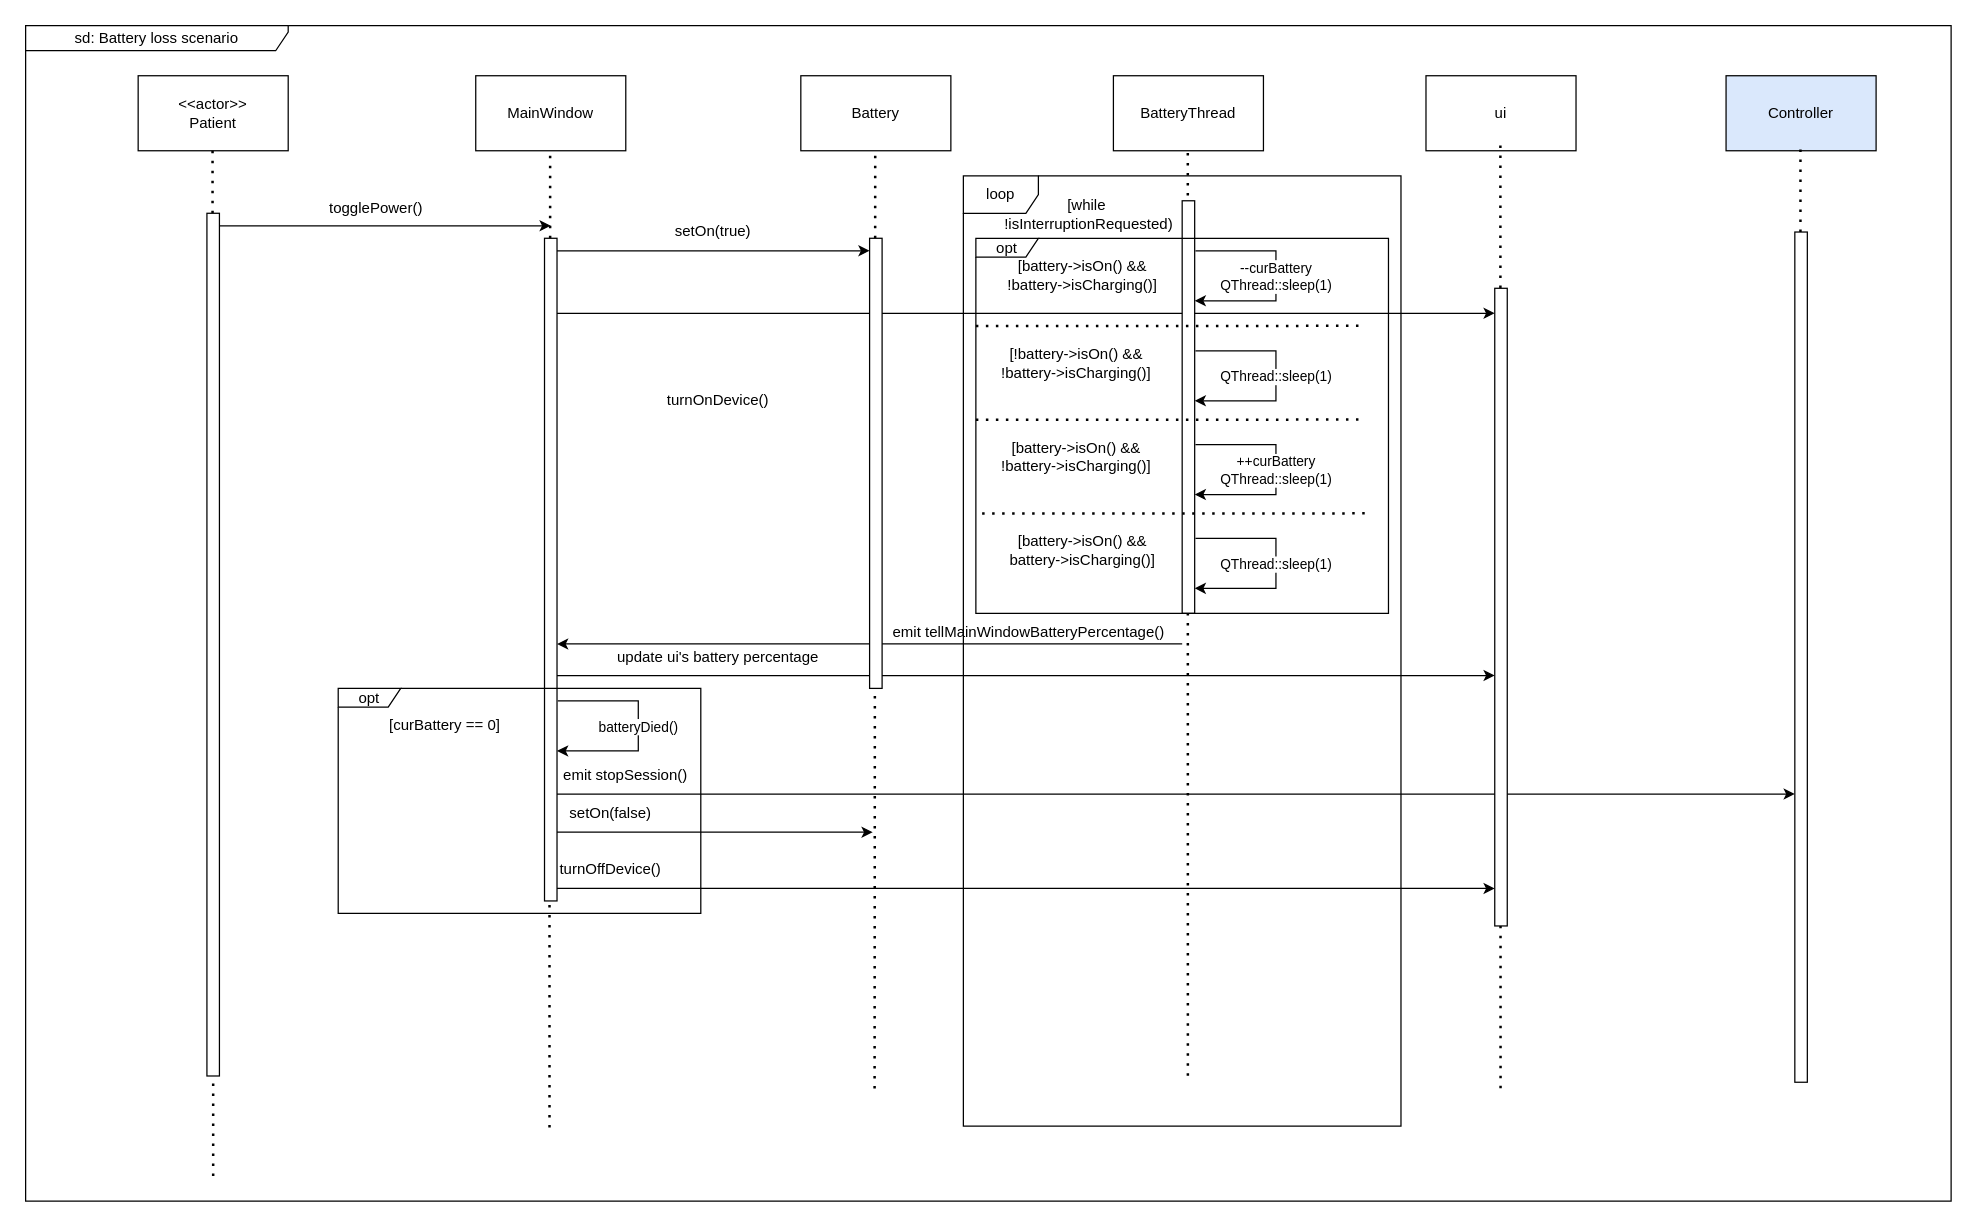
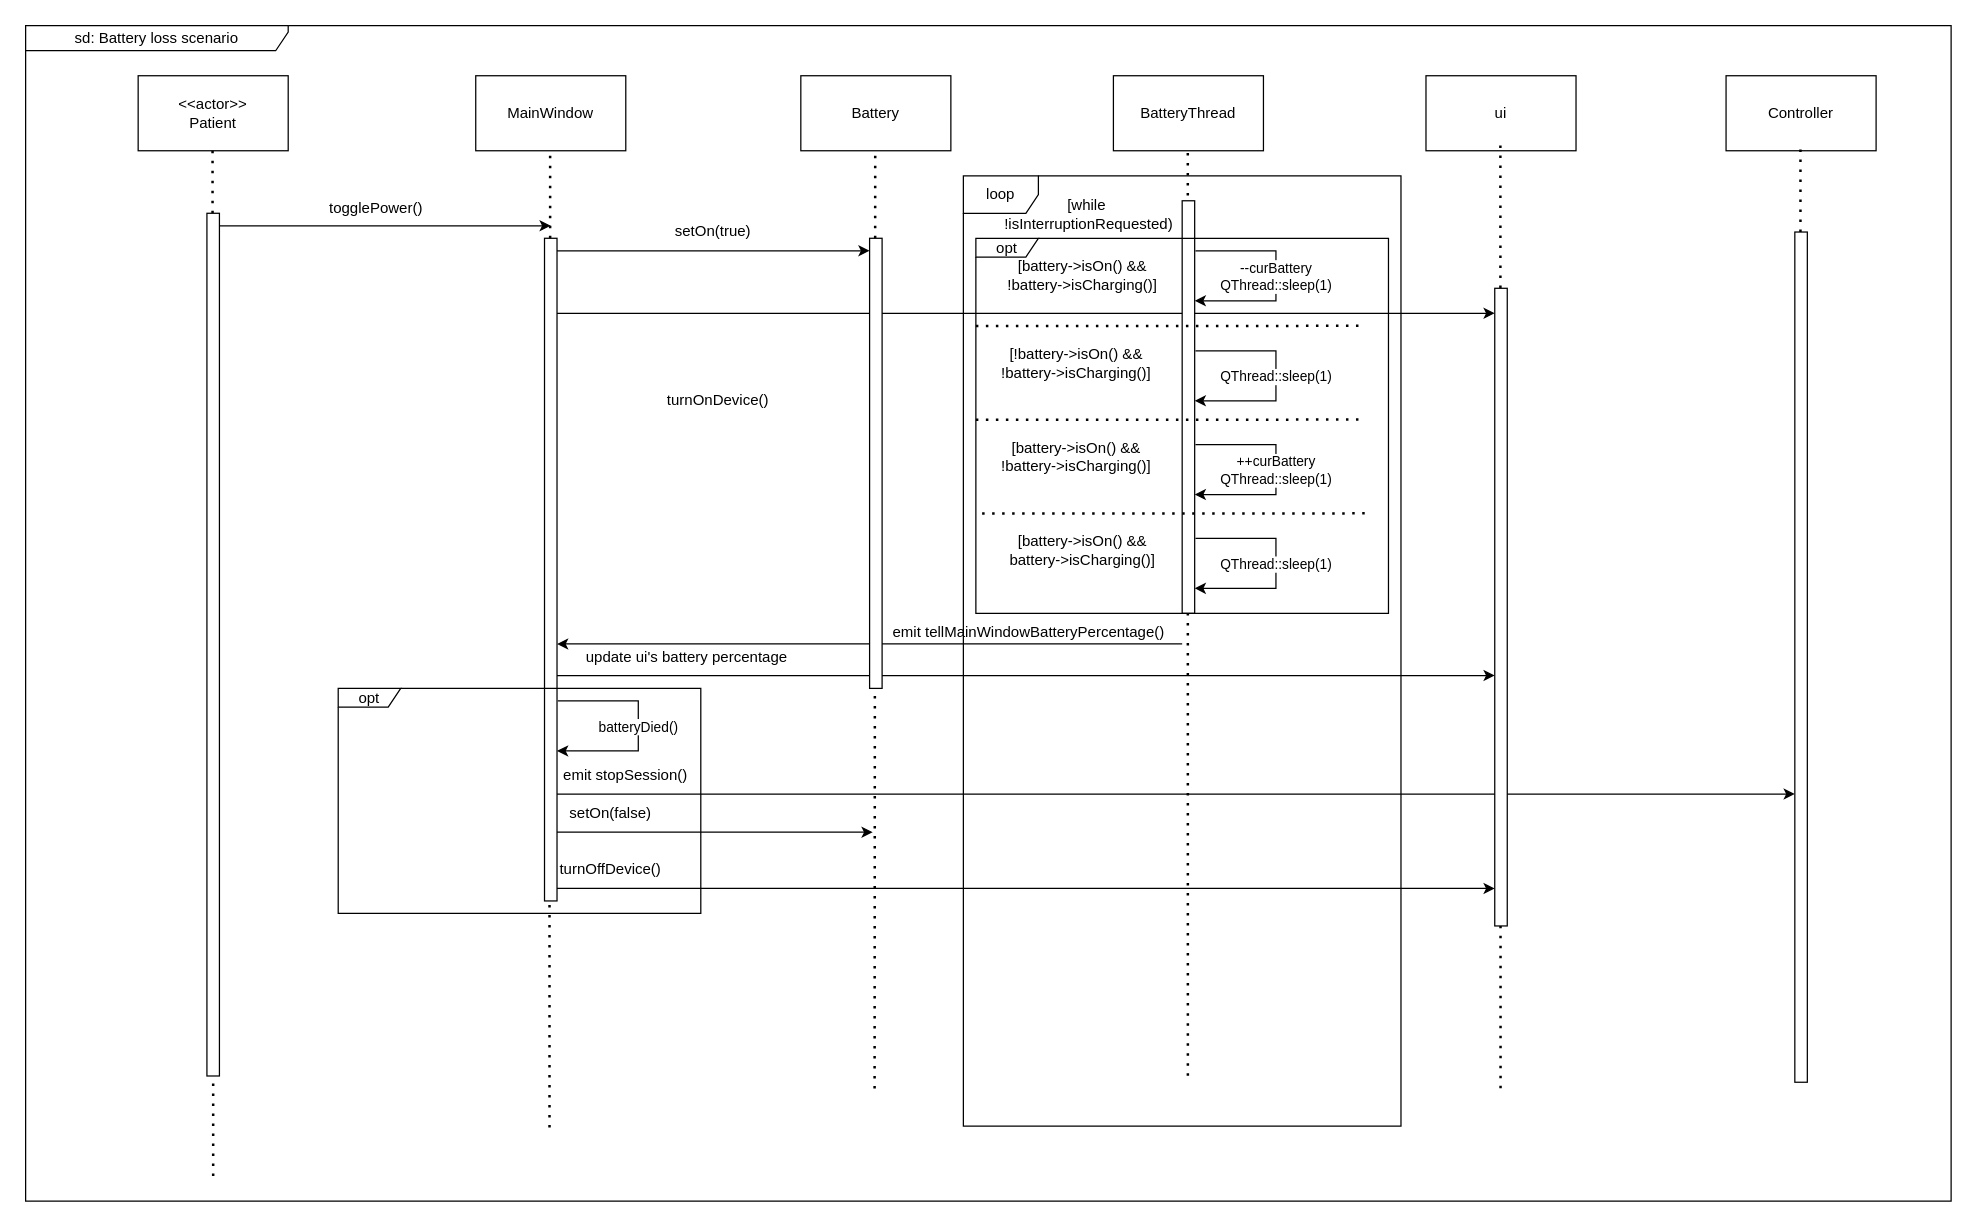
node "Controller": fillcolor #dae8fc -> #ffffff
node "update ui's battery percentage": moved (718, 656) -> (687, 656)
node "[curBattery == 0]": removed
